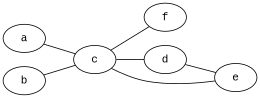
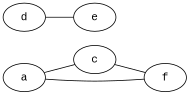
edge "c" -- "d": removed
node "b": removed
edge "a" -- "f": added
edge "c" -- "e": removed
